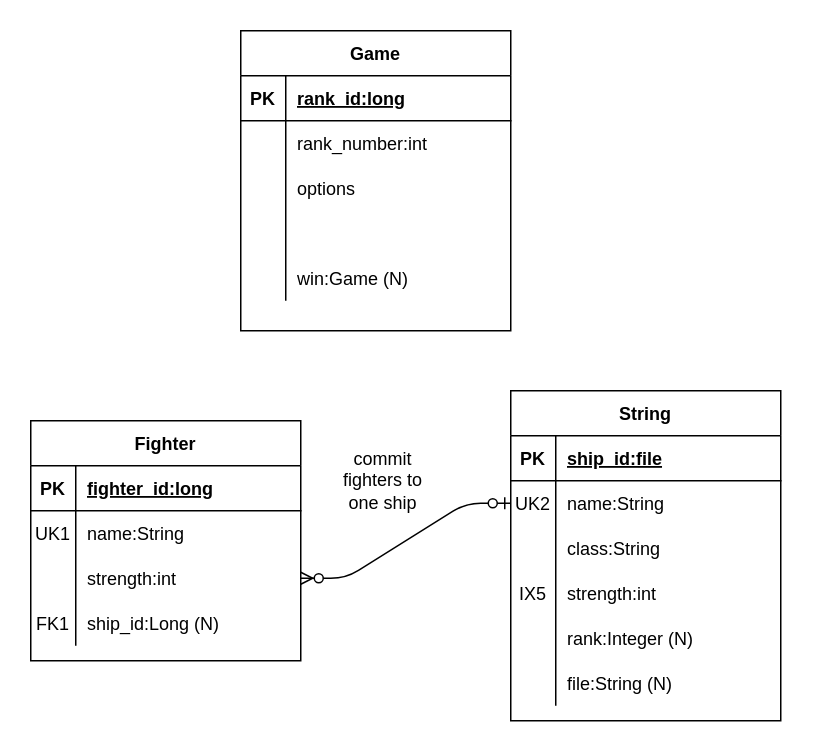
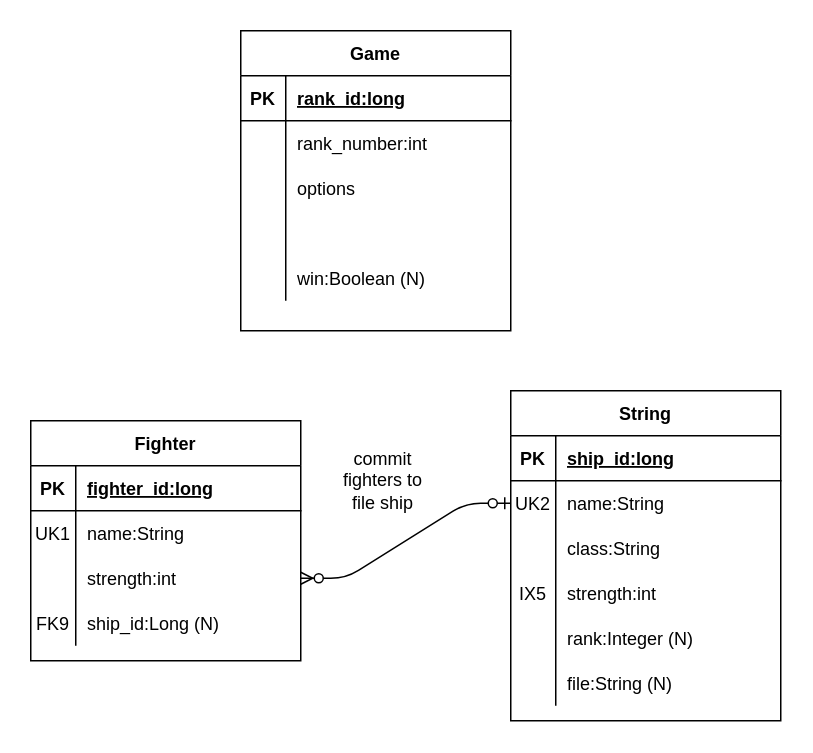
node "win:Game (N)": label "win:Game (N)" -> "win:Boolean (N)"
node "ship_id:file": label "ship_id:file" -> "ship_id:long"
node "commit fighters to one ship": label "commit fighters to one ship" -> "commit fighters to file ship"
node "FK1": label "FK1" -> "FK9"
